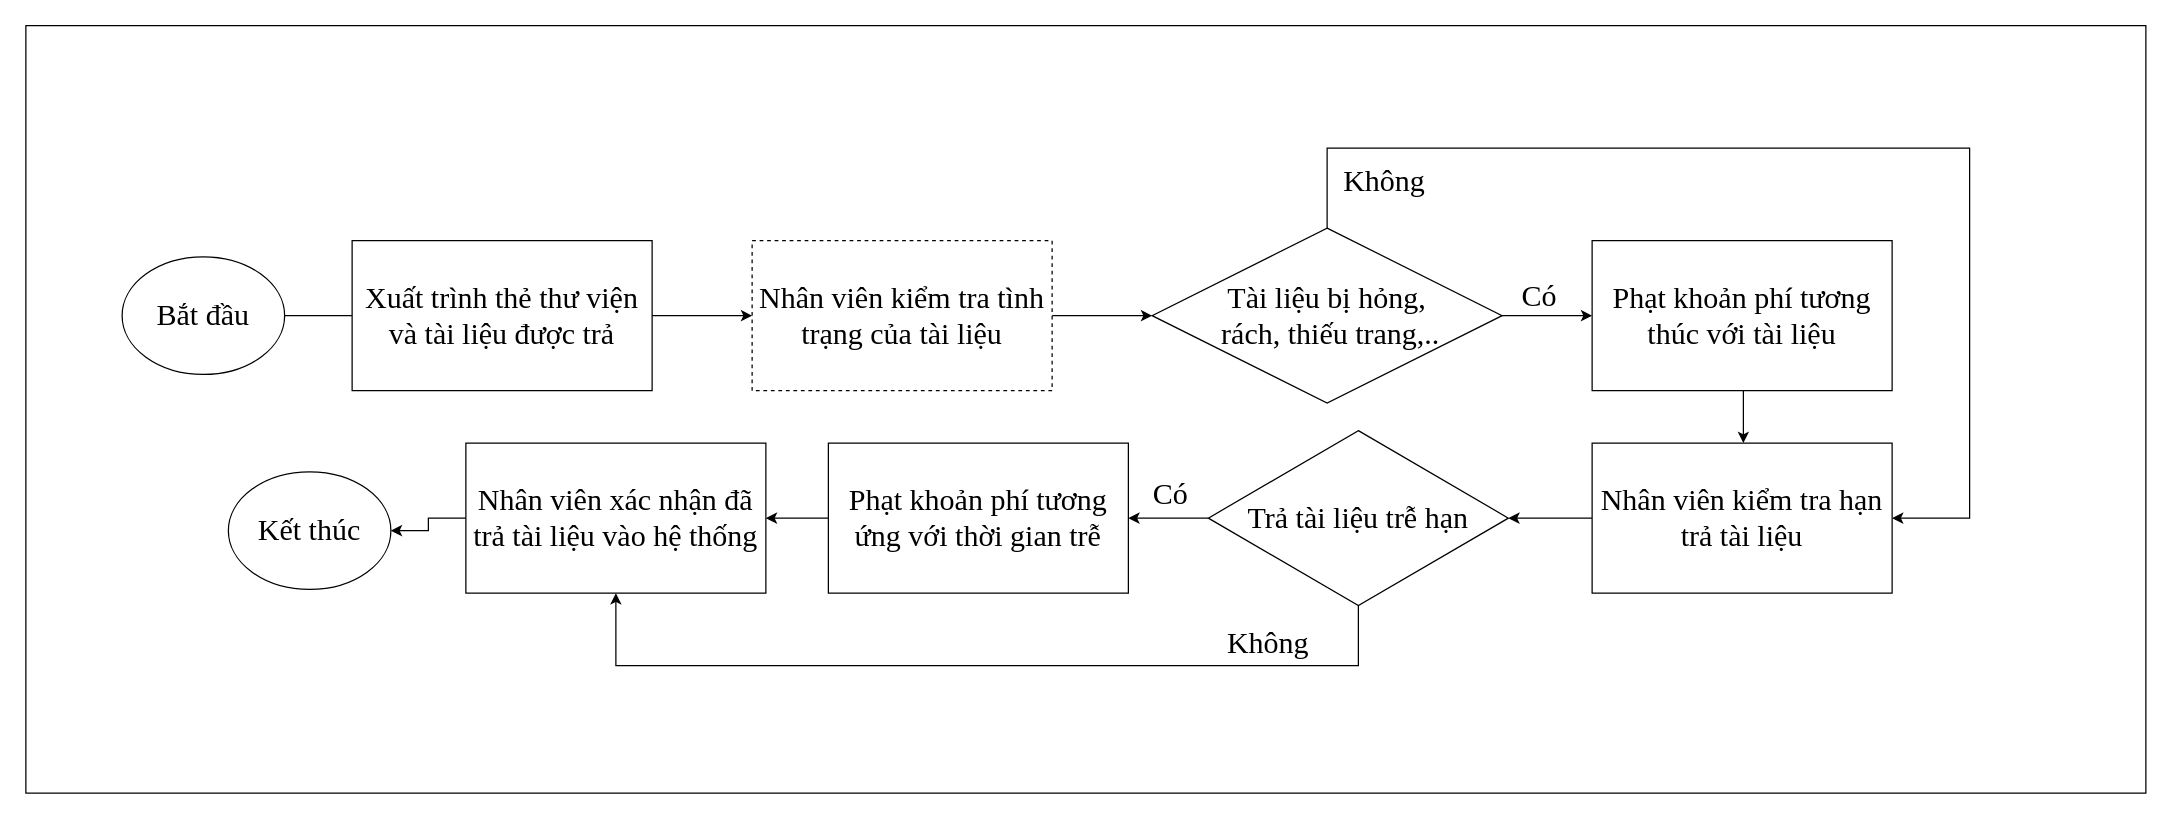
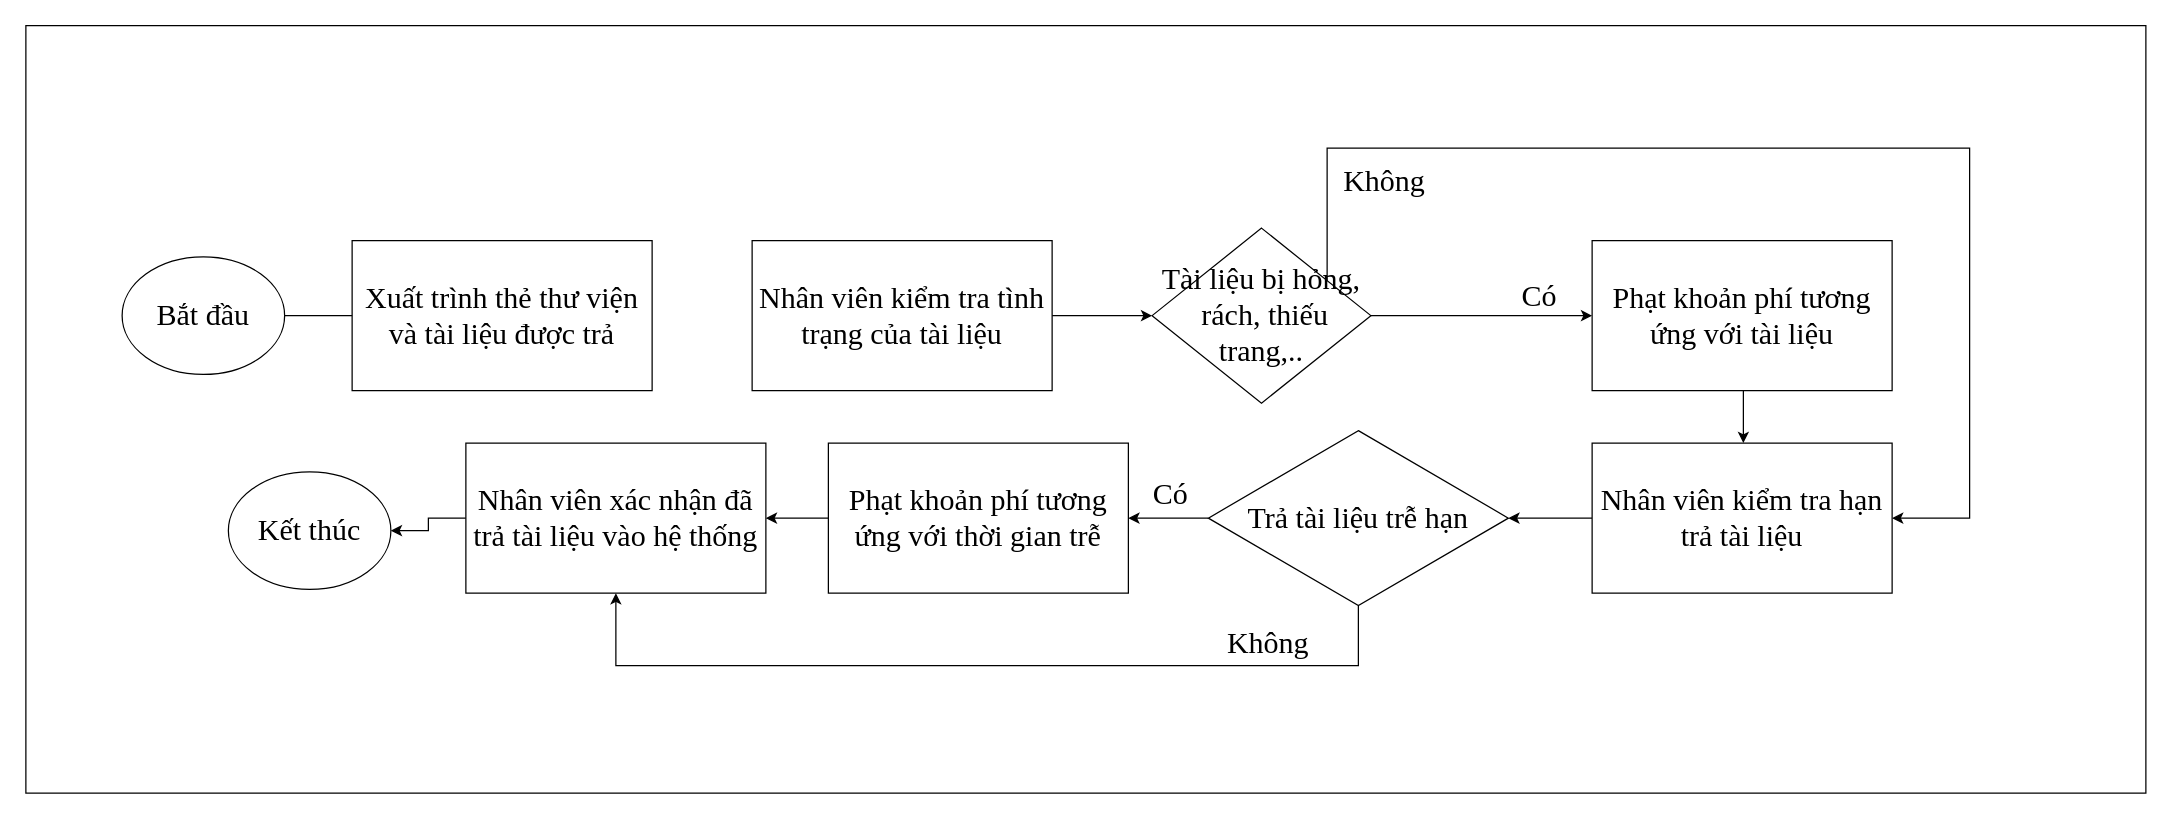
edge "Xuất trình thẻ thư viện và tài liệu được trả" -> "Nhân viên kiểm tra tình trạng của tài liệu": removed
node "Nhân viên kiểm tra tình trạng của tài liệu": style dashed -> solid
node "Tài liệu bị hỏng, rách, thiếu trang,..": size 350x175 -> 219x175
node "Phạt khoản phí tương thúc với tài liệu": label "Phạt khoản phí tương thúc với tài liệu" -> "Phạt khoản phí tương ứng với tài liệu"
